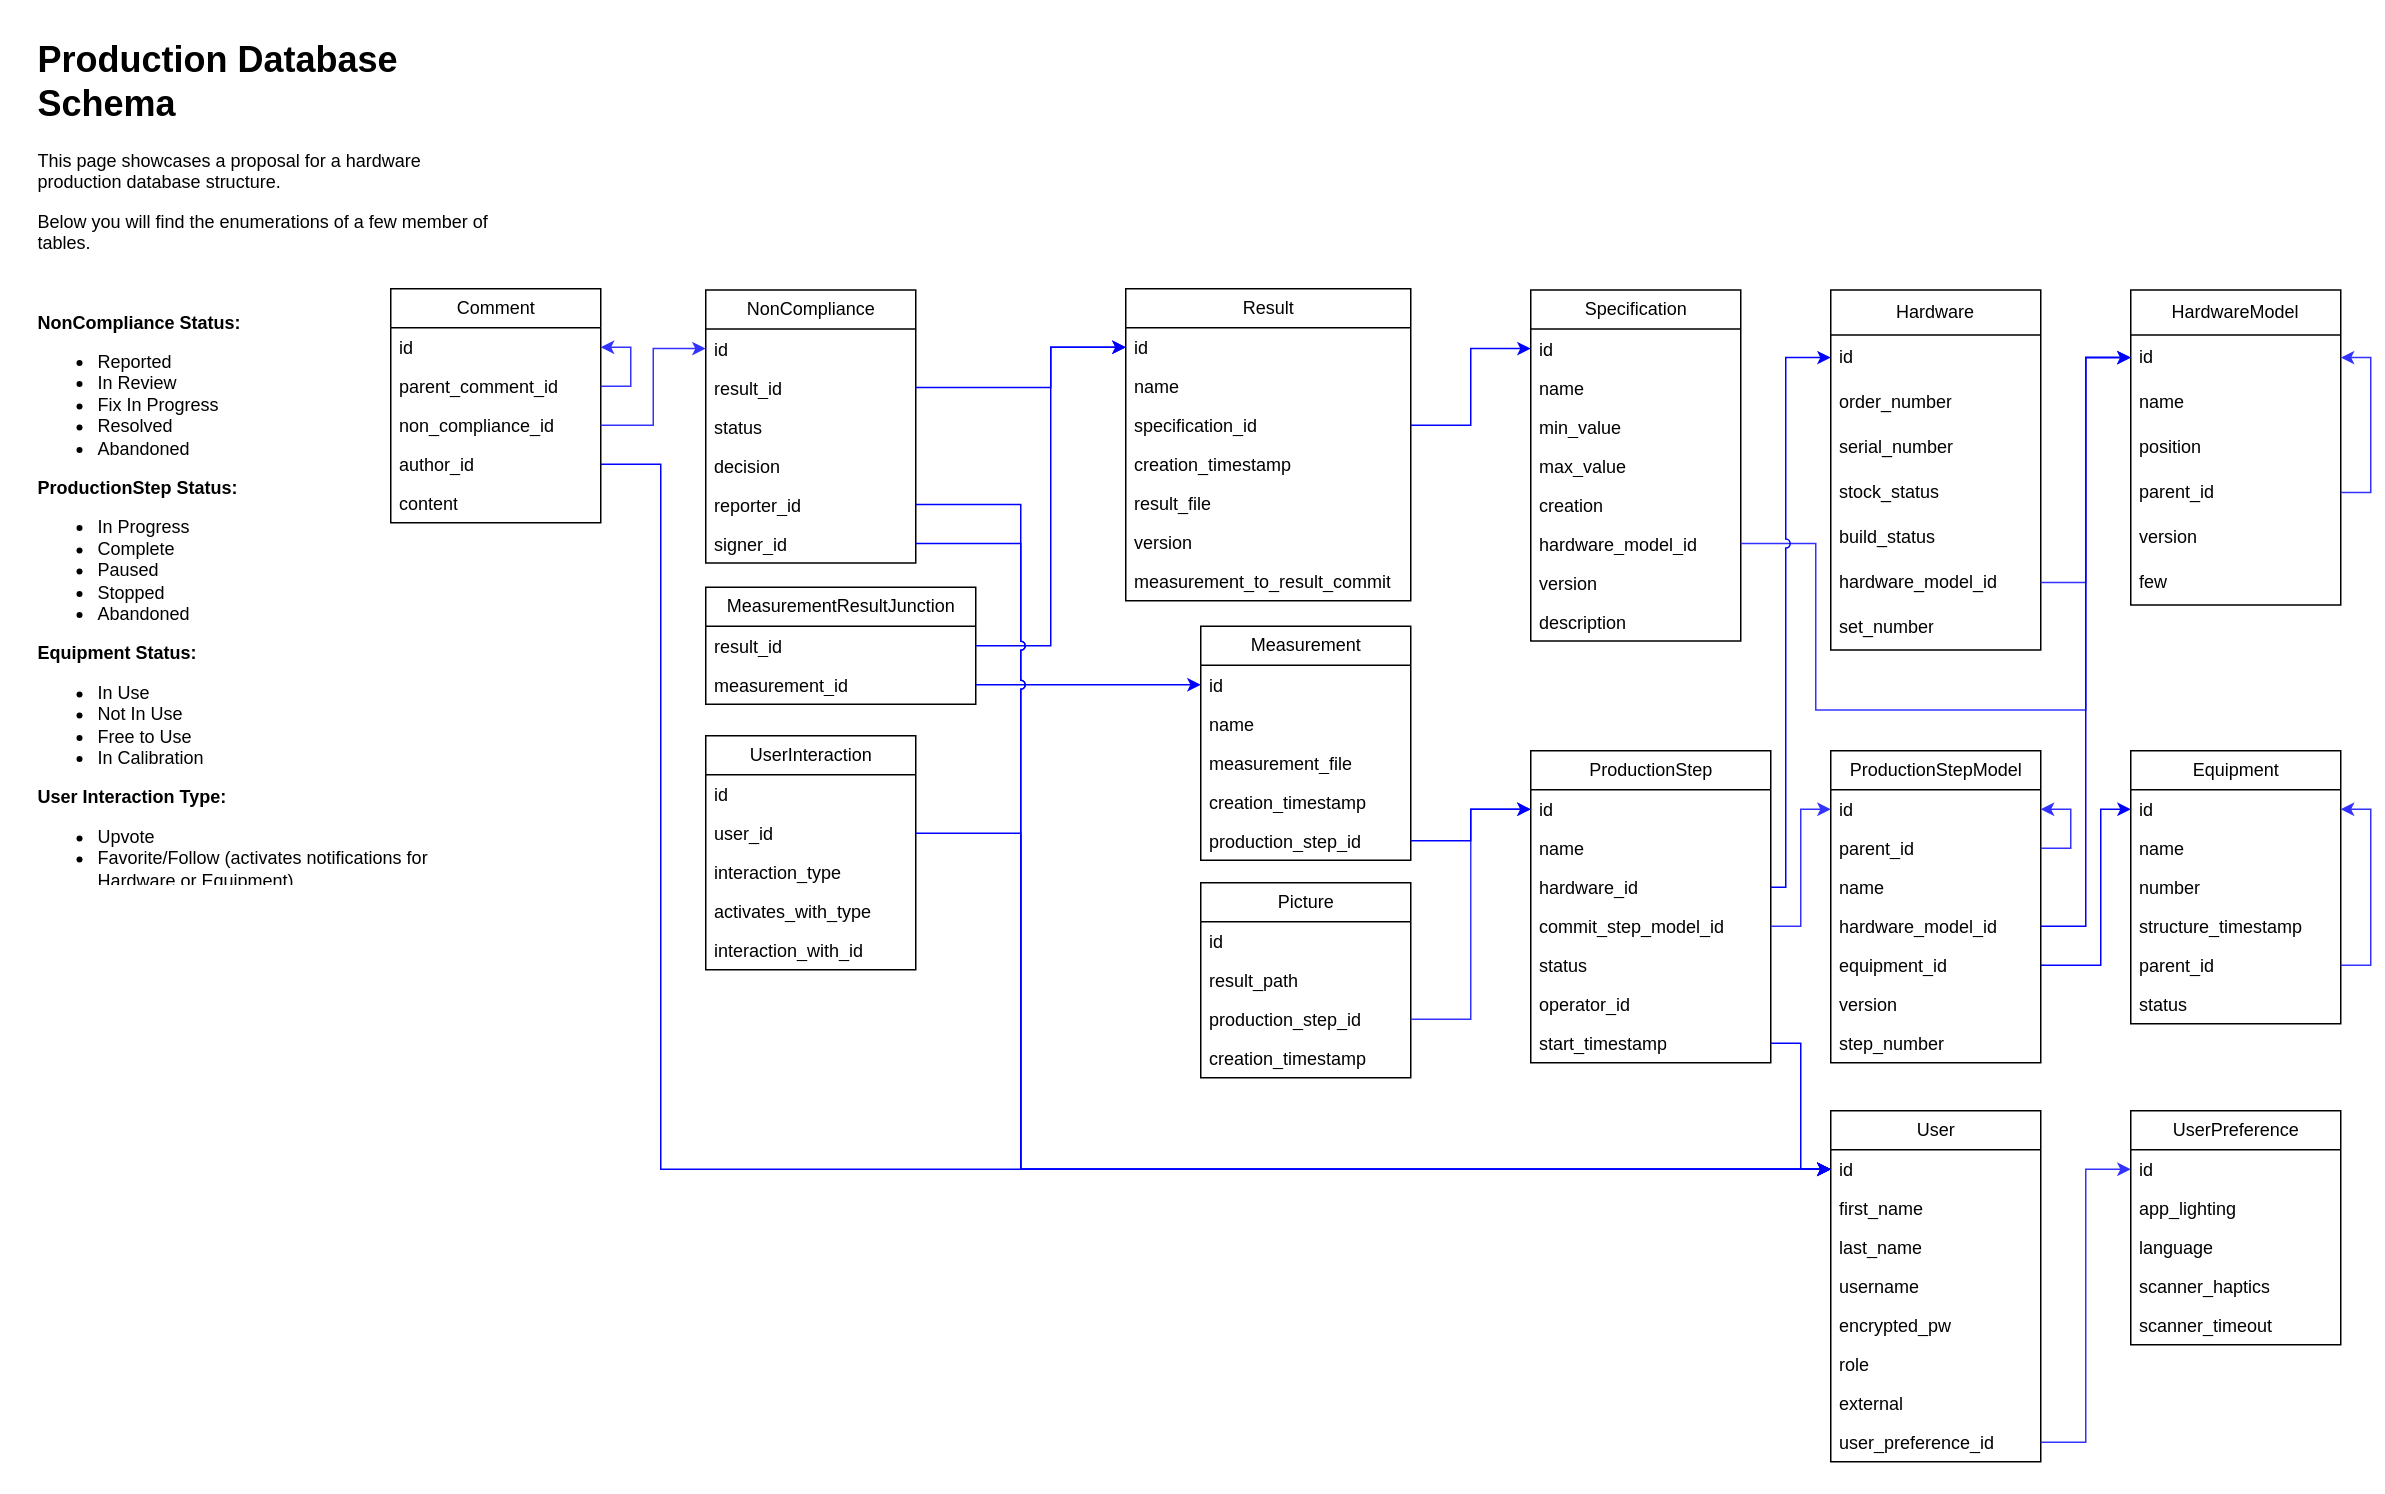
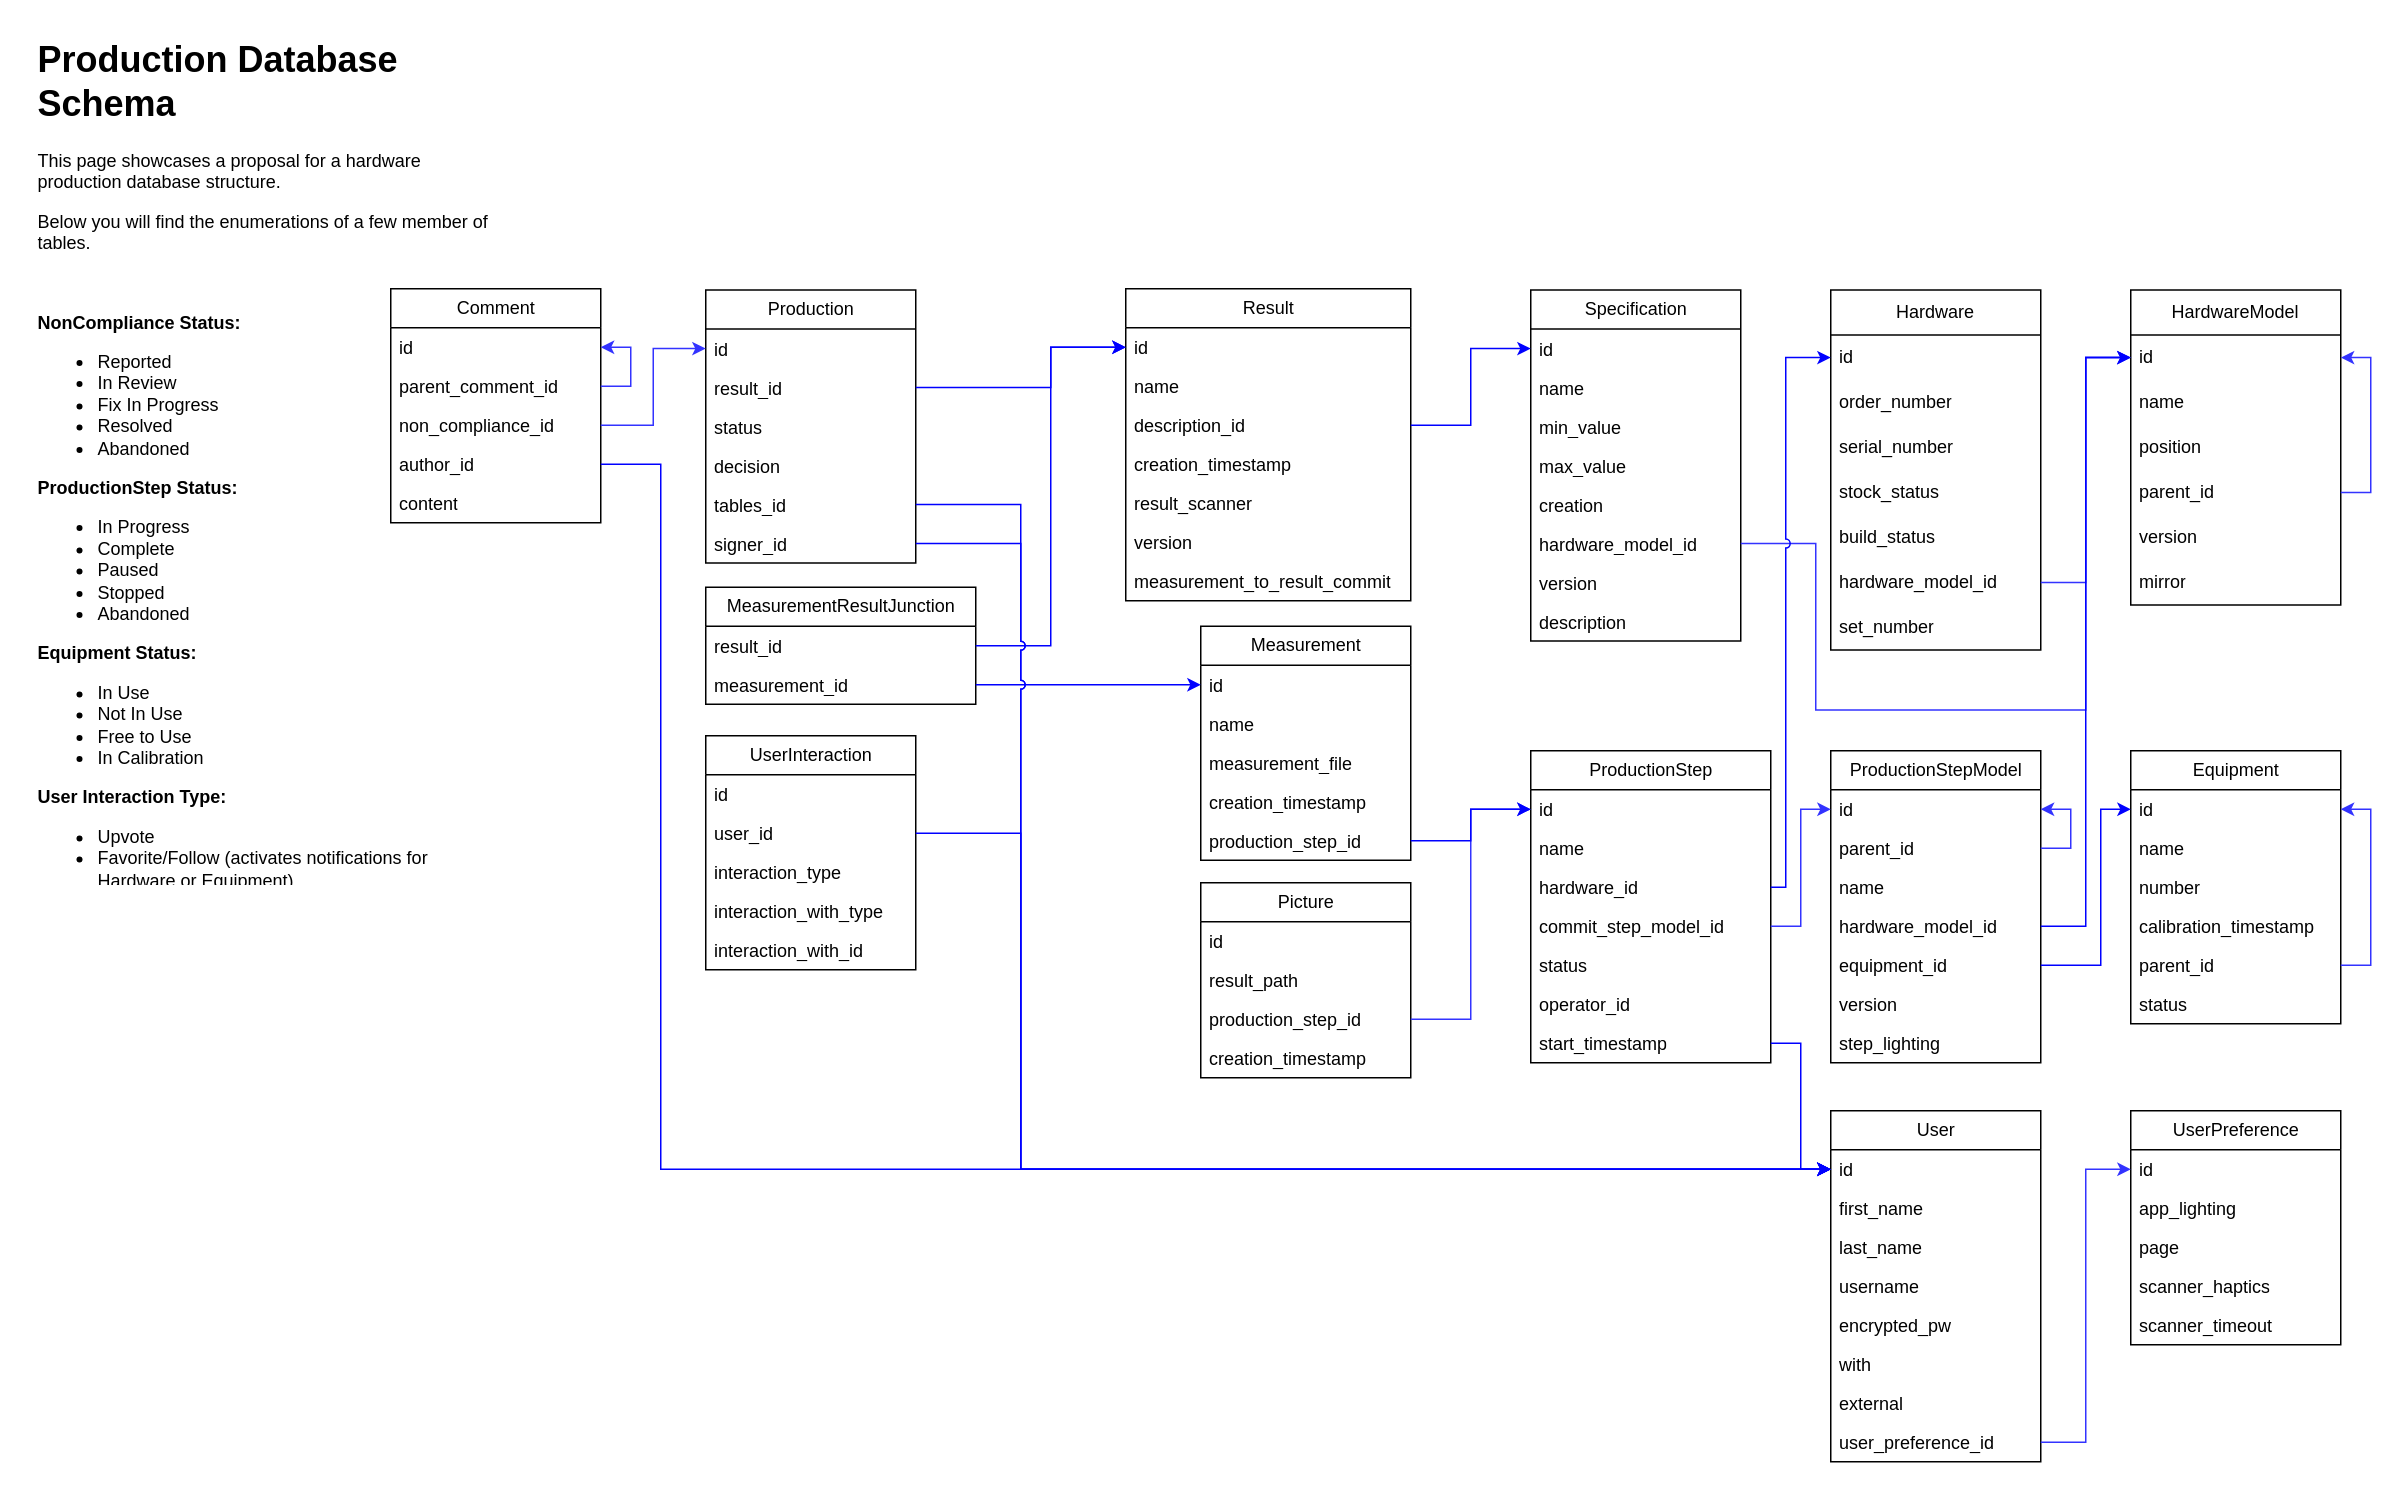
node "NonCompliance": label "NonCompliance" -> "Production"
node "specification_id": label "specification_id" -> "description_id"
node "result_file": label "result_file" -> "result_scanner"
node "reporter_id": label "reporter_id" -> "tables_id"
node "few": label "few" -> "mirror"
node "activates_with_type": label "activates_with_type" -> "interaction_with_type"
node "structure_timestamp": label "structure_timestamp" -> "calibration_timestamp"
node "step_number": label "step_number" -> "step_lighting"
node "language": label "language" -> "page"
node "role": label "role" -> "with"
